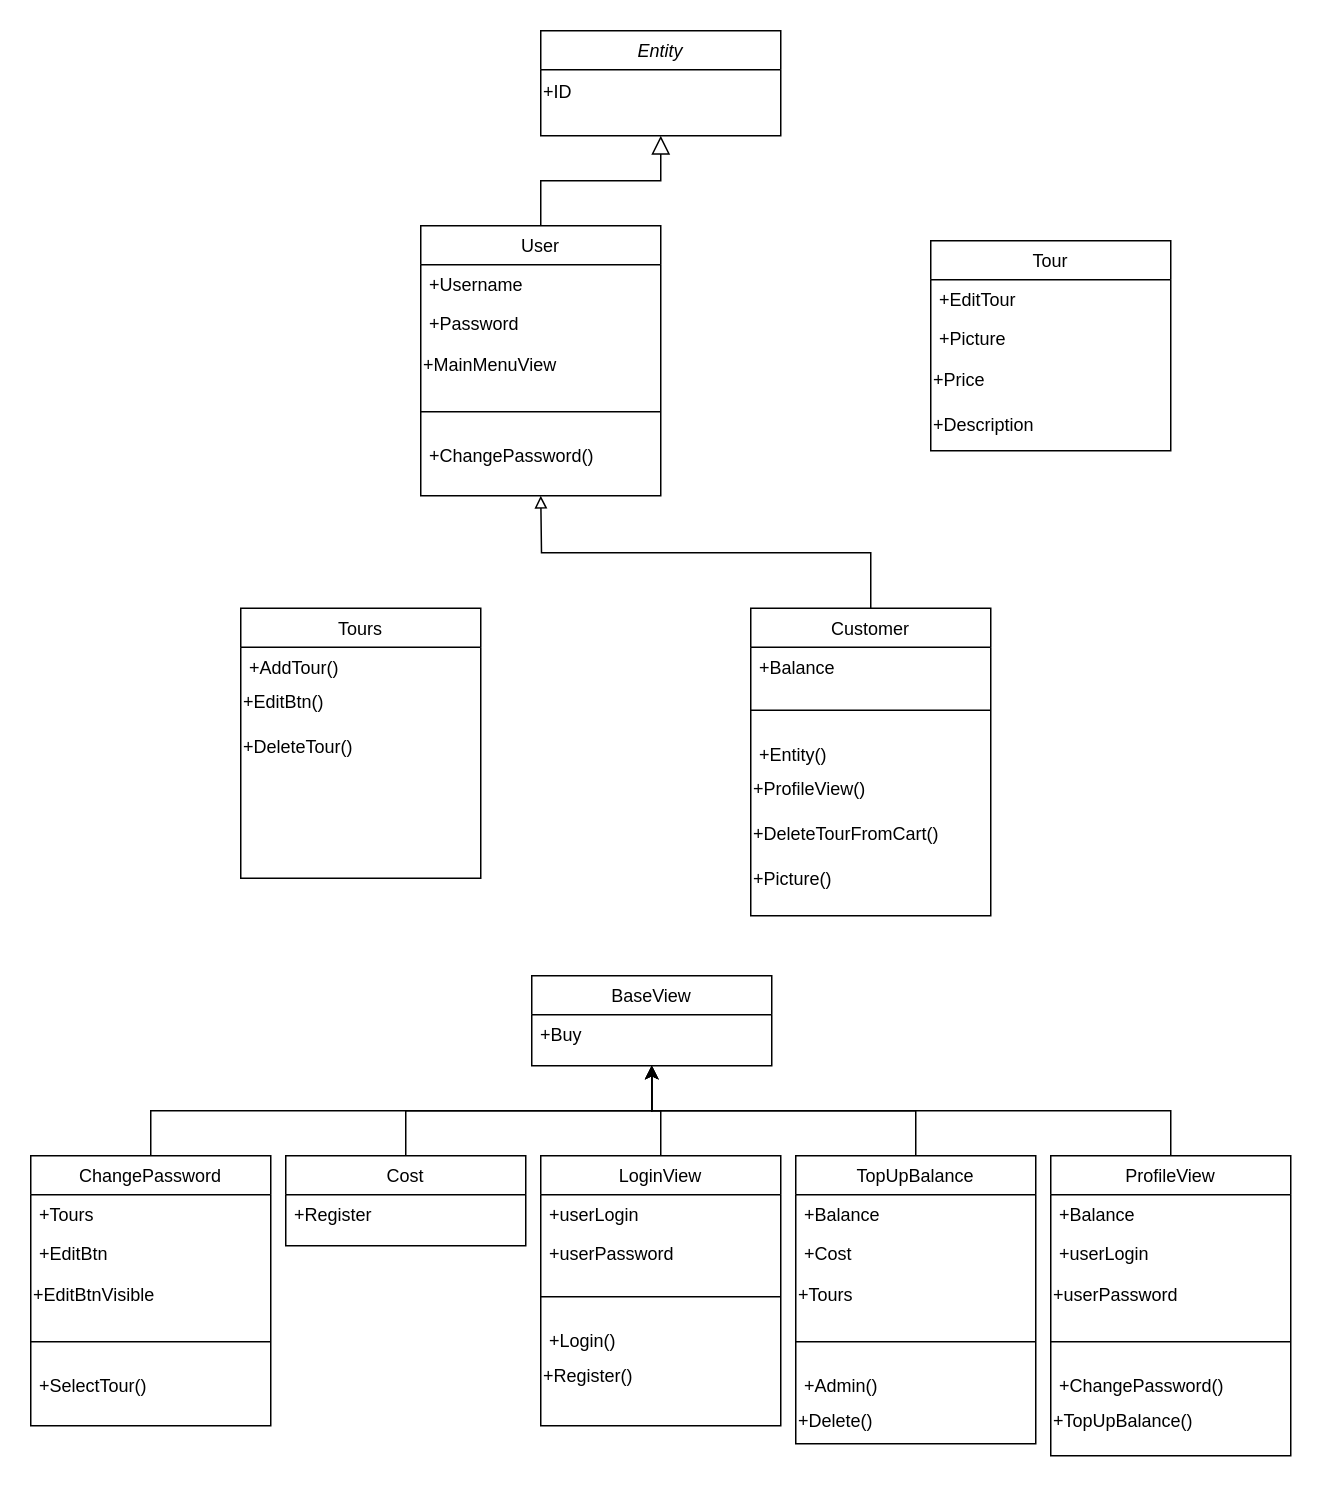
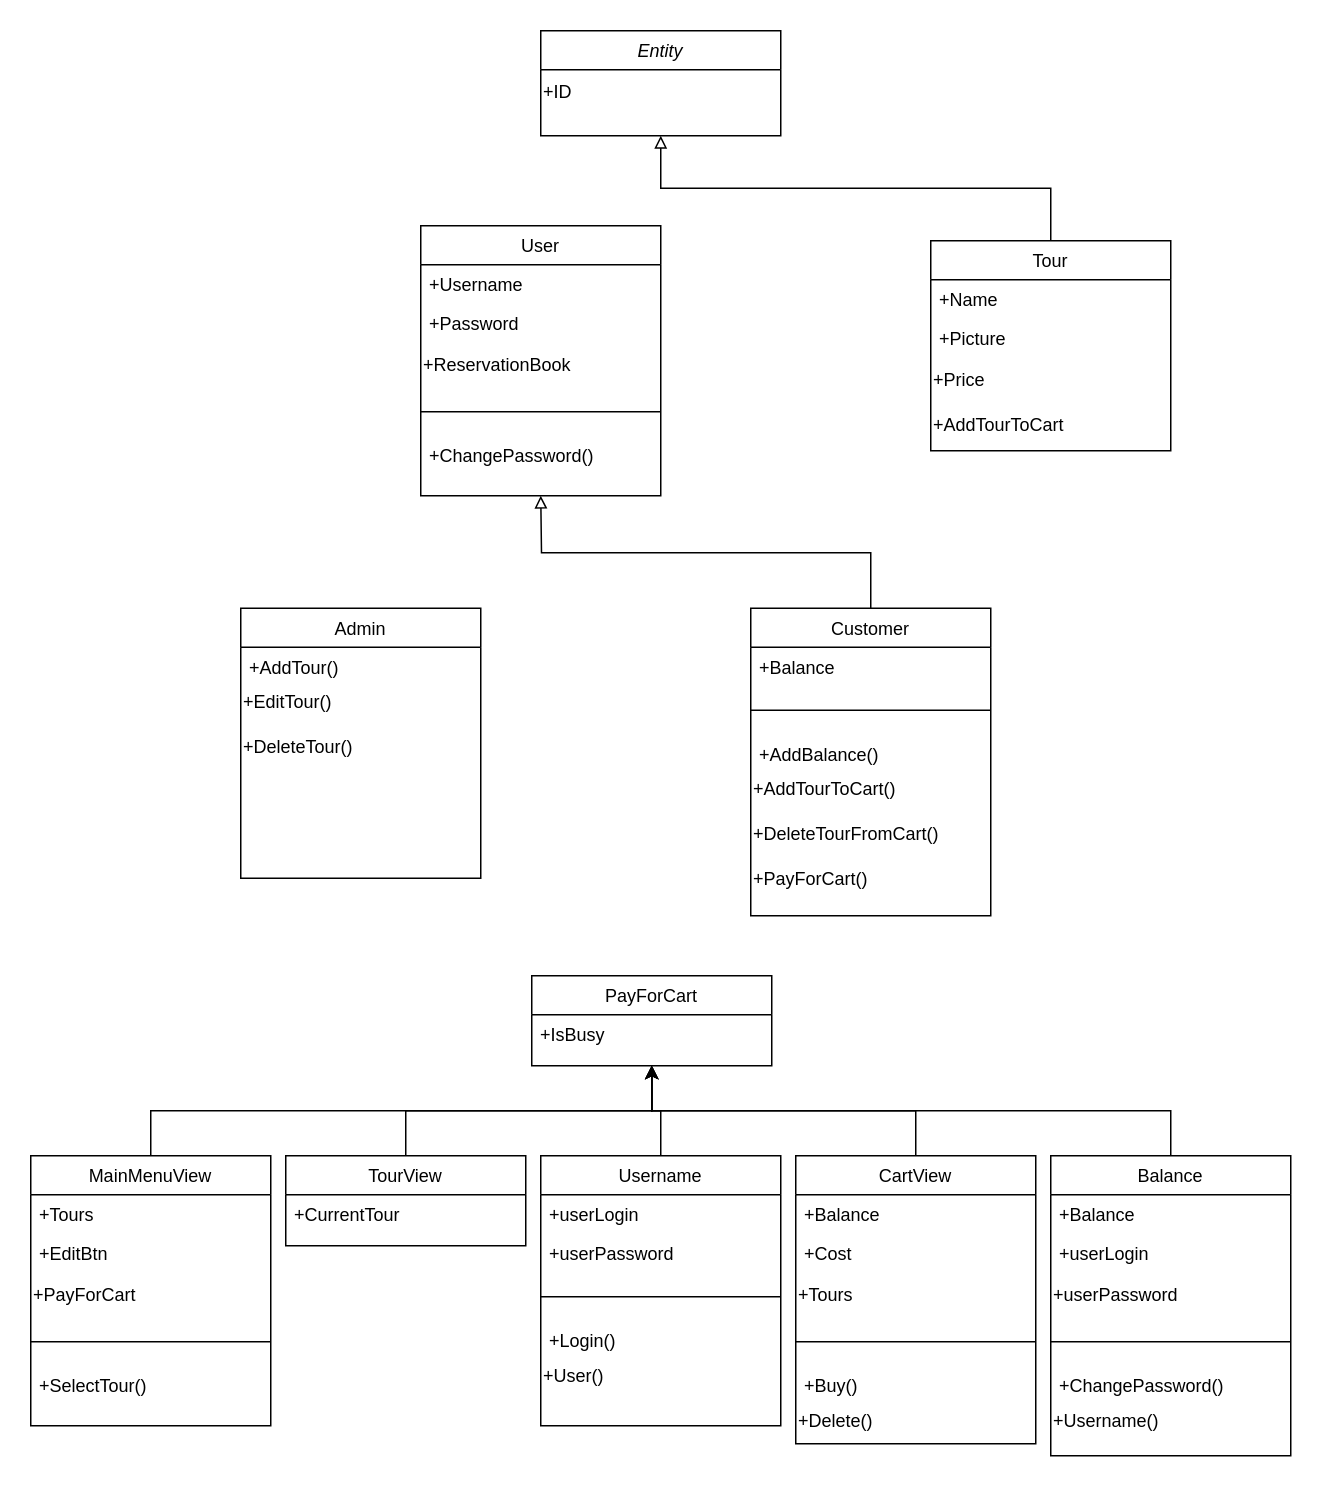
edge "User" -> "Entity": removed
edge "Tour" -> "Entity": added
node "+EditTour": label "+EditTour" -> "+Name"
node "+MainMenuView": label "+MainMenuView" -> "+ReservationBook"
node "+Description": label "+Description" -> "+AddTourToCart"
node "Tours": label "Tours" -> "Admin"
node "+EditBtn()": label "+EditBtn()" -> "+EditTour()"
node "+Entity()": label "+Entity()" -> "+AddBalance()"
node "+ProfileView()": label "+ProfileView()" -> "+AddTourToCart()"
node "+Picture()": label "+Picture()" -> "+PayForCart()"
node "BaseView": label "BaseView" -> "PayForCart"
node "+Buy": label "+Buy" -> "+IsBusy"
node "ChangePassword": label "ChangePassword" -> "MainMenuView"
node "Cost": label "Cost" -> "TourView"
node "LoginView": label "LoginView" -> "Username"
node "TopUpBalance": label "TopUpBalance" -> "CartView"
node "ProfileView": label "ProfileView" -> "Balance"
node "+Register": label "+Register" -> "+CurrentTour"
node "+EditBtnVisible": label "+EditBtnVisible" -> "+PayForCart"
node "+Register()": label "+Register()" -> "+User()"
node "+Admin()": label "+Admin()" -> "+Buy()"
node "+TopUpBalance()": label "+TopUpBalance()" -> "+Username()"
